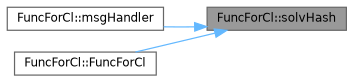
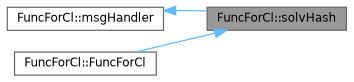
edge "FuncForCl::msgHandler" -> "FuncForCl::solvHash": reversed
